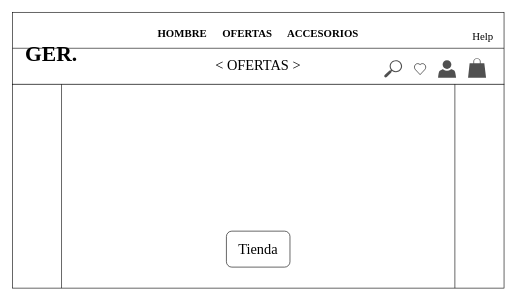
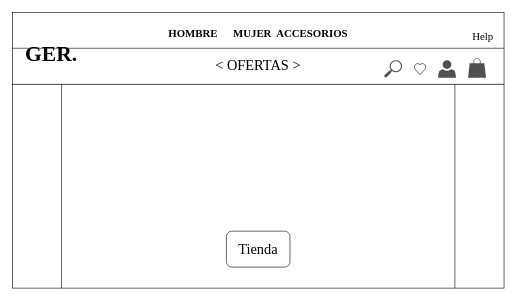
node "HOMBRE OFERTAS ACCESORIOS": label "HOMBRE OFERTAS ACCESORIOS" -> "HOMBRE MUJER ACCESORIOS"
